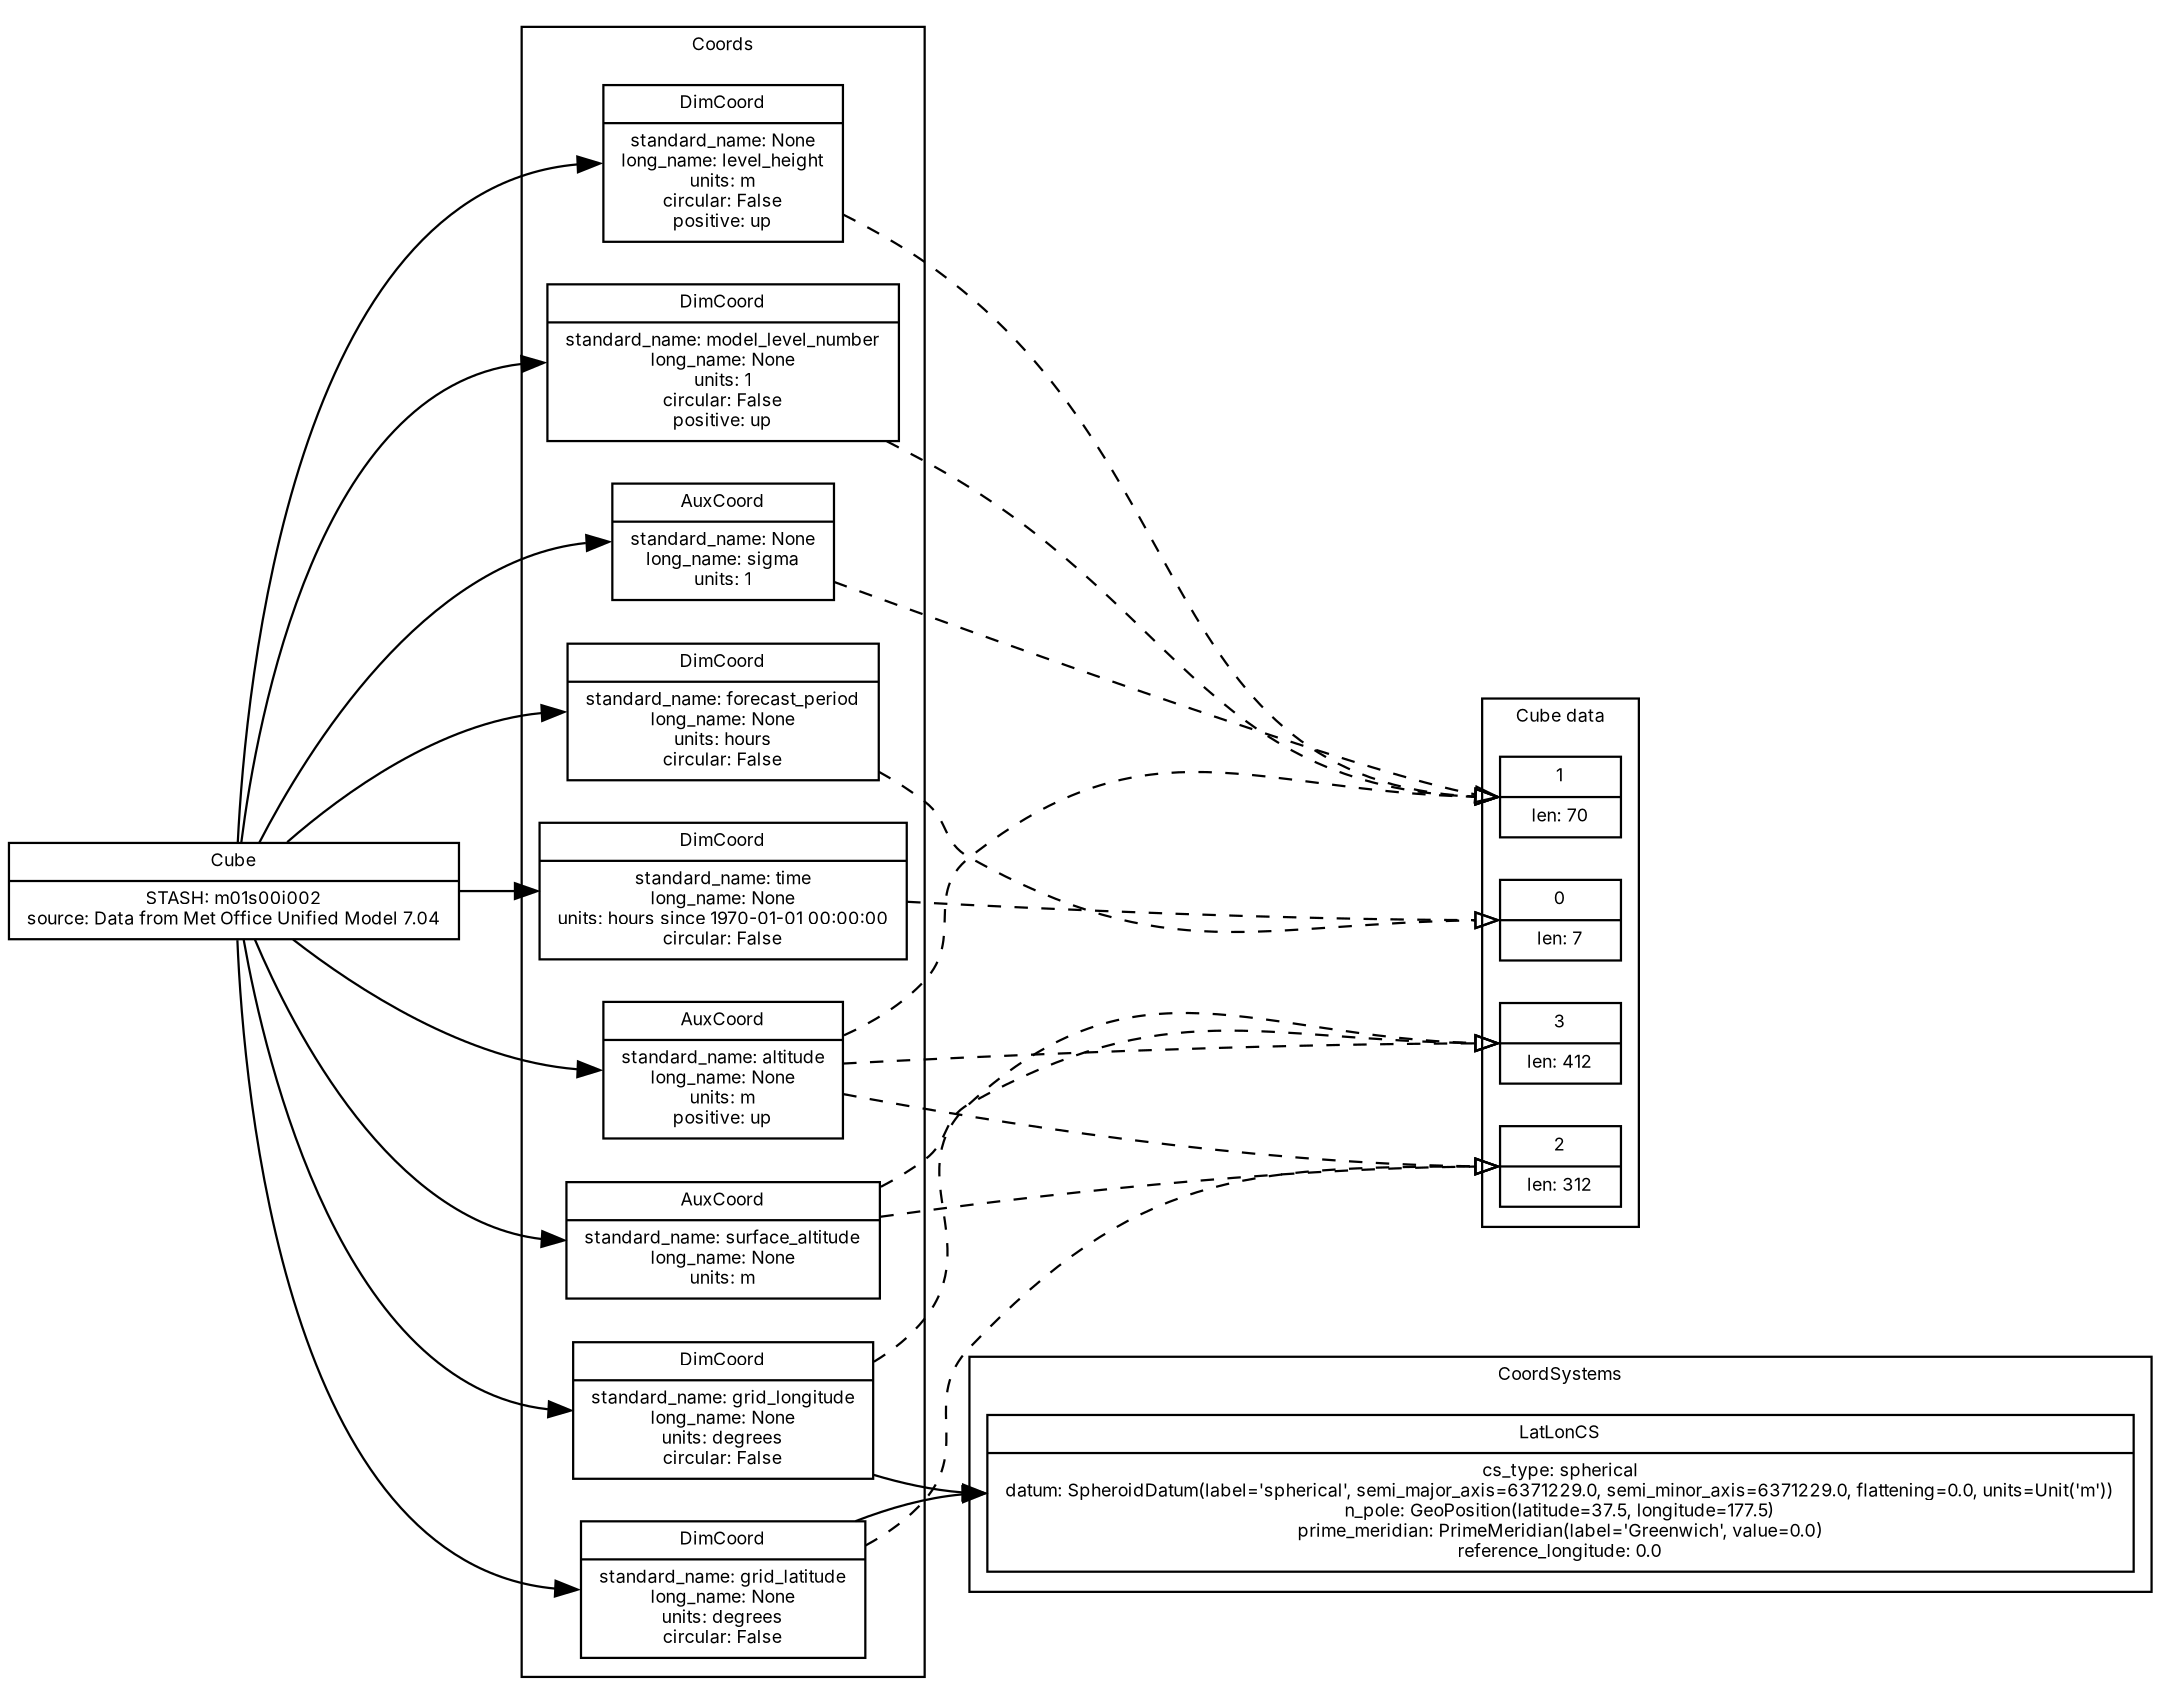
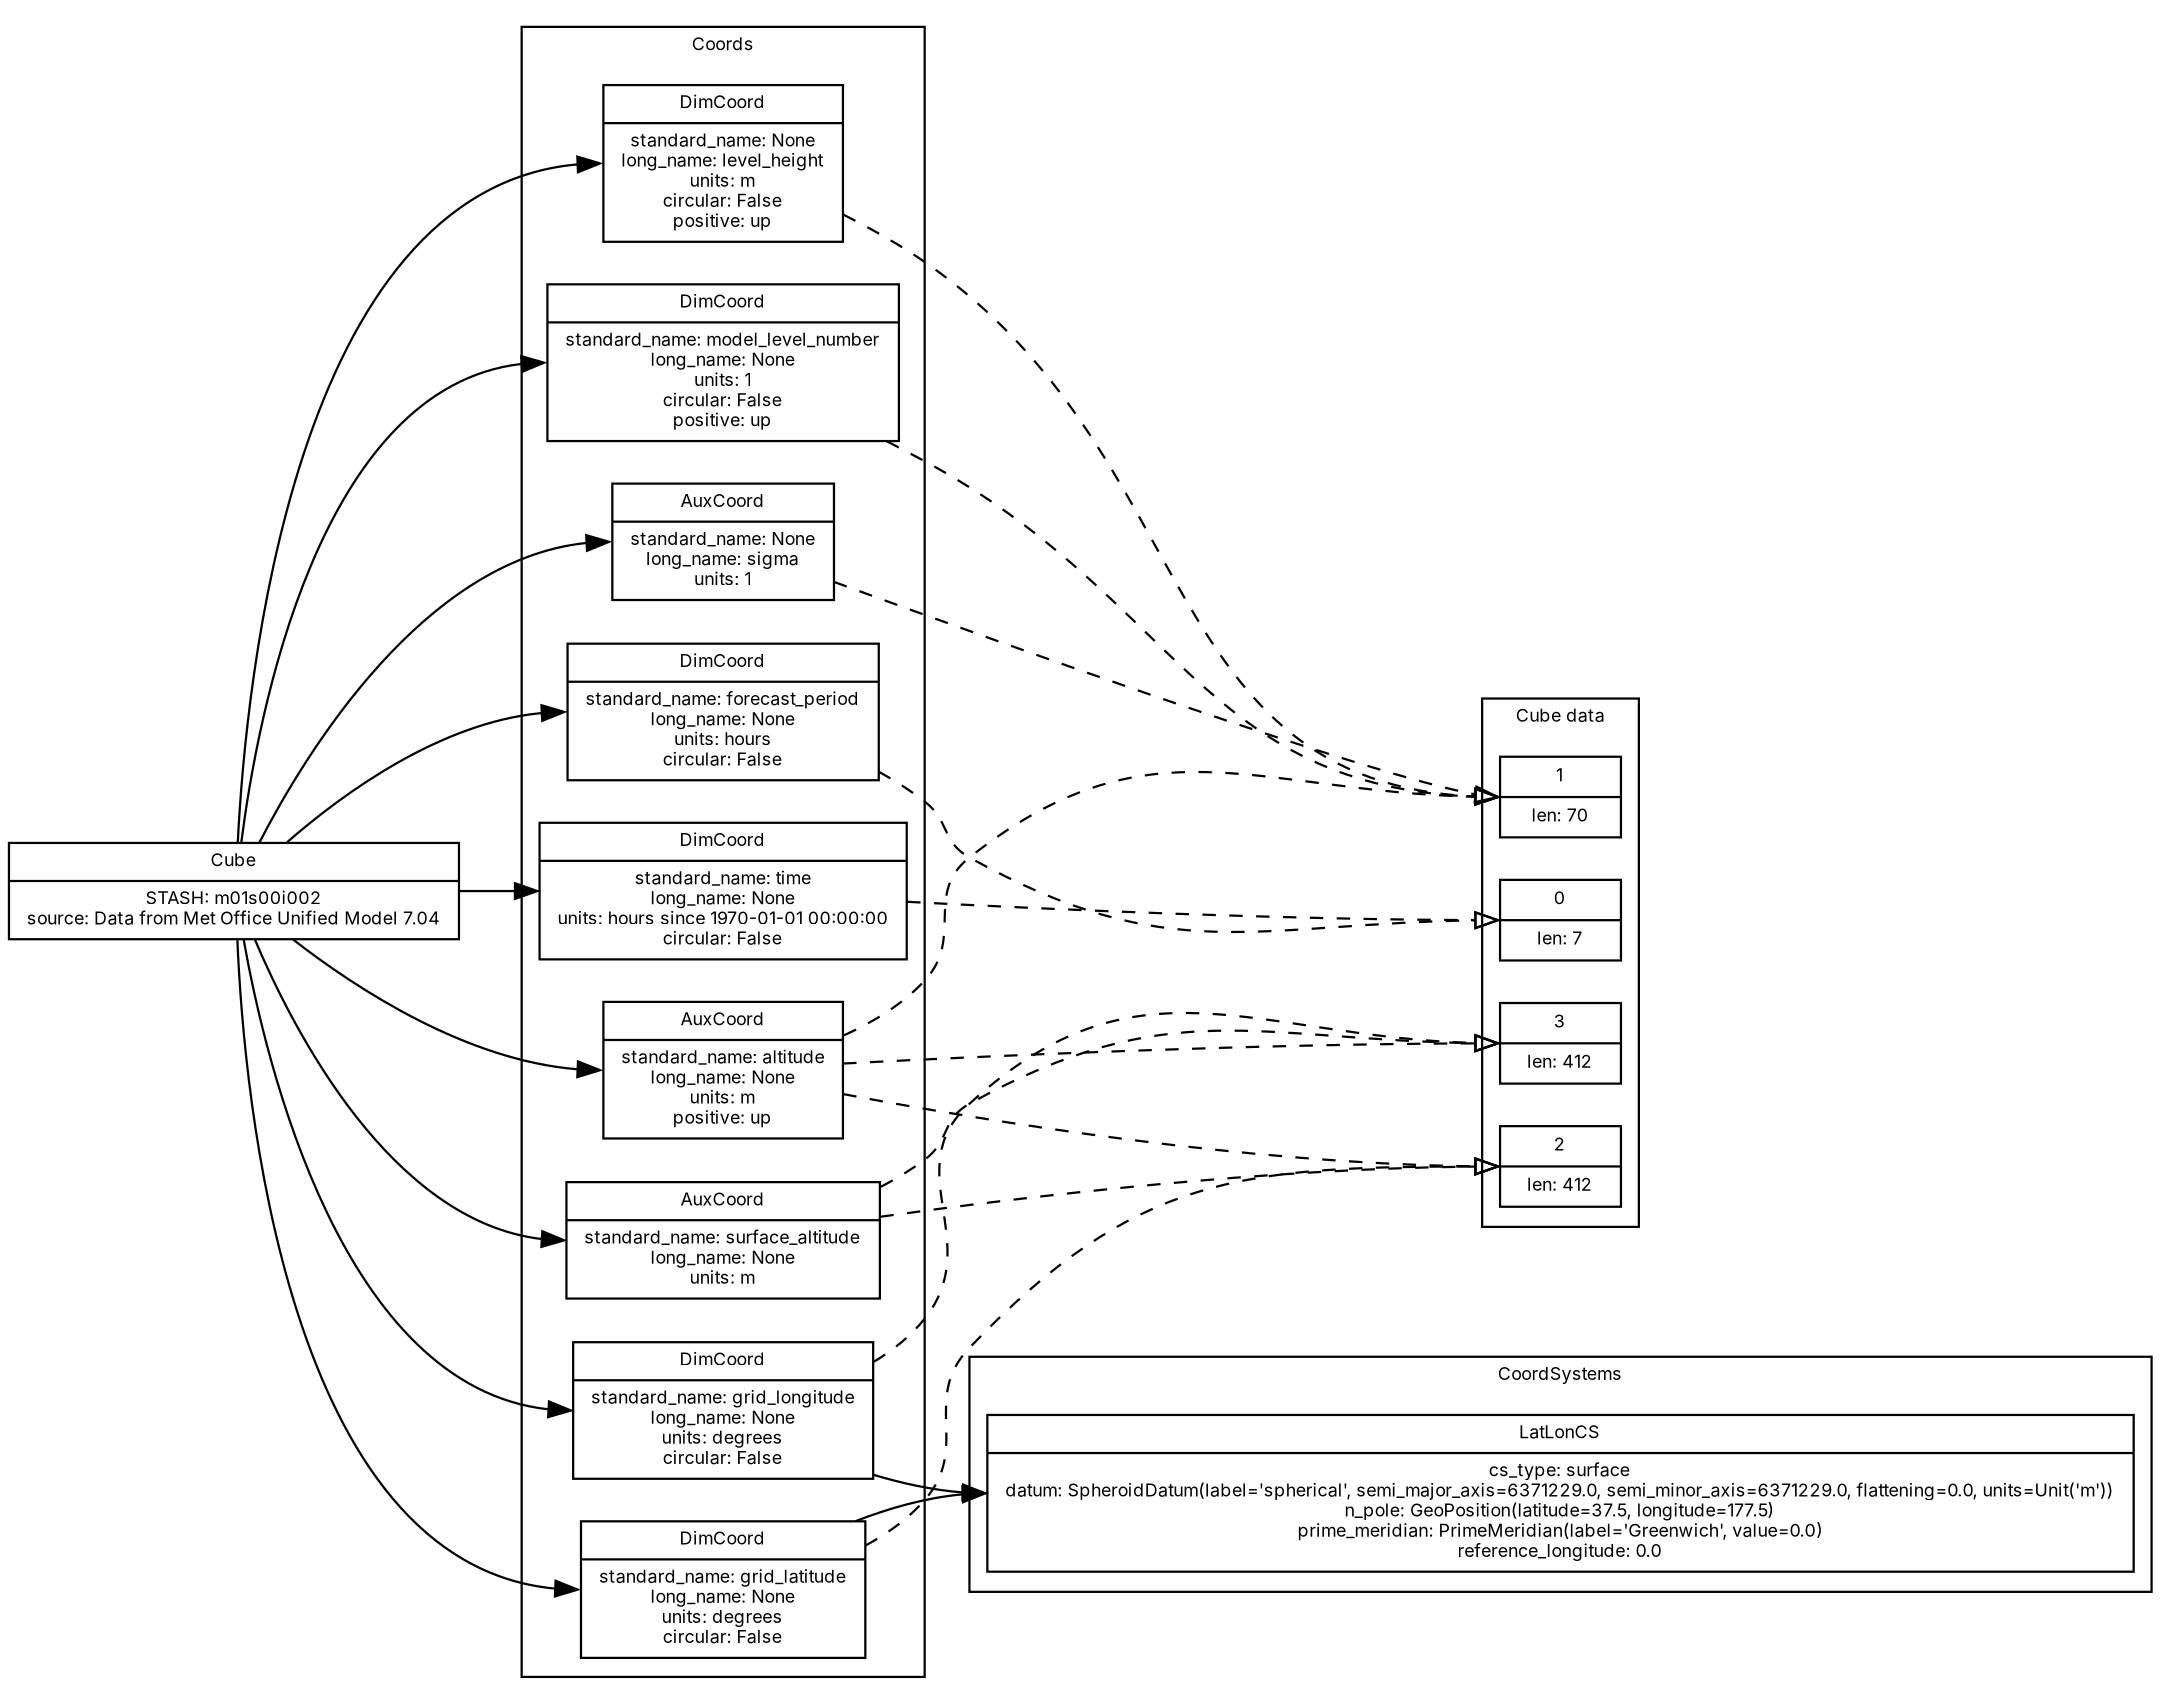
node "2": text "len: 312" -> "len: 412"
node "LatLonCS": text "cs_type: spherical" -> "cs_type: surface"
